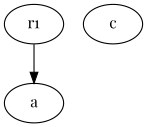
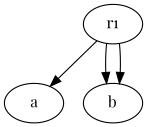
node "c": removed
node "b": added
